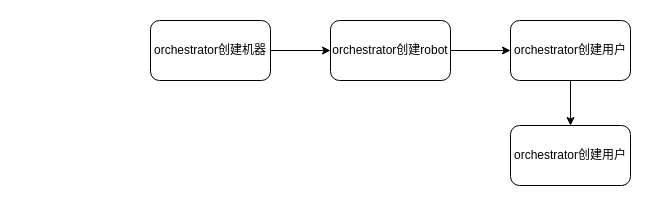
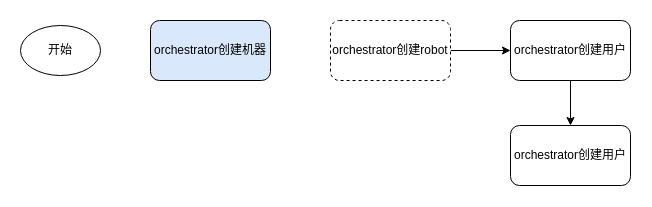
node "开始": added
node "orchestrator创建机器": fillcolor #ffffff -> #dae8fc
edge "orchestrator创建机器" -> "orchestrator创建robot": removed
node "orchestrator创建robot": style solid -> dashed
